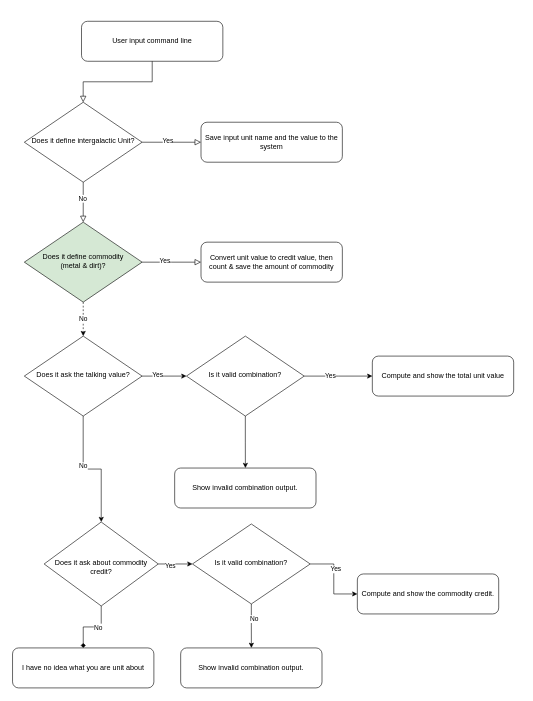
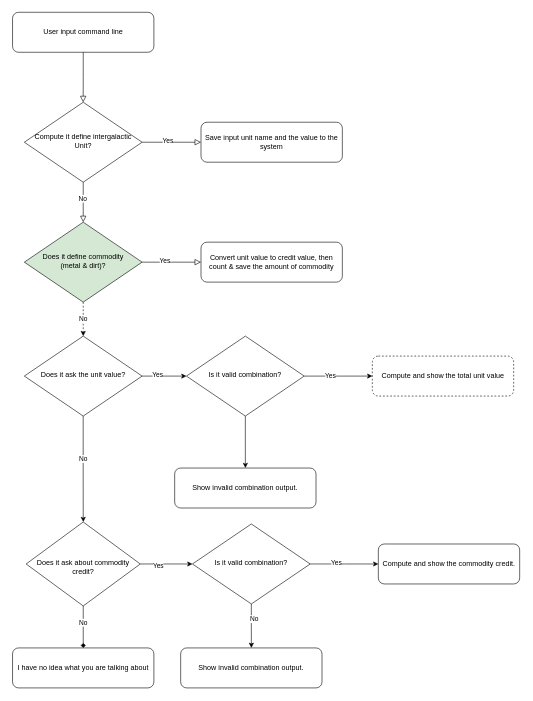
node "User input command line": moved (152, 41) -> (83, 32)
node "Does it define intergalactic Unit?": label "Does it define intergalactic Unit?" -> "Compute it define intergalactic Unit?"
node "Does it ask the talking value?": label "Does it ask the talking value?" -> "Does it ask the unit value?"
node "Compute and show the total unit value": style solid -> dashed
node "Does it ask about commodity credit?": moved (101, 564) -> (83, 564)
node "Compute and show the commodity credit.": moved (428, 594) -> (449, 564)
node "I have no idea what you are unit about": label "I have no idea what you are unit about" -> "I have no idea what you are talking about"
